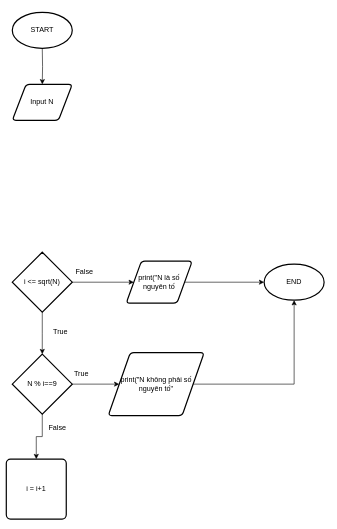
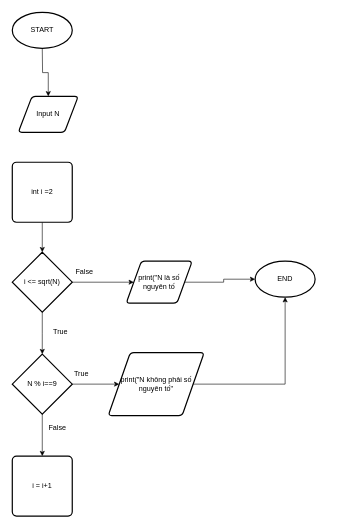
node "Input N": moved (42, 102) -> (48, 114)
node "int i =2": added
edge "int i =2" -> "i <= sqrt(N)": added
node "END": moved (294, 282) -> (285, 279)
node "i = i+1": moved (36, 489) -> (42, 486)
